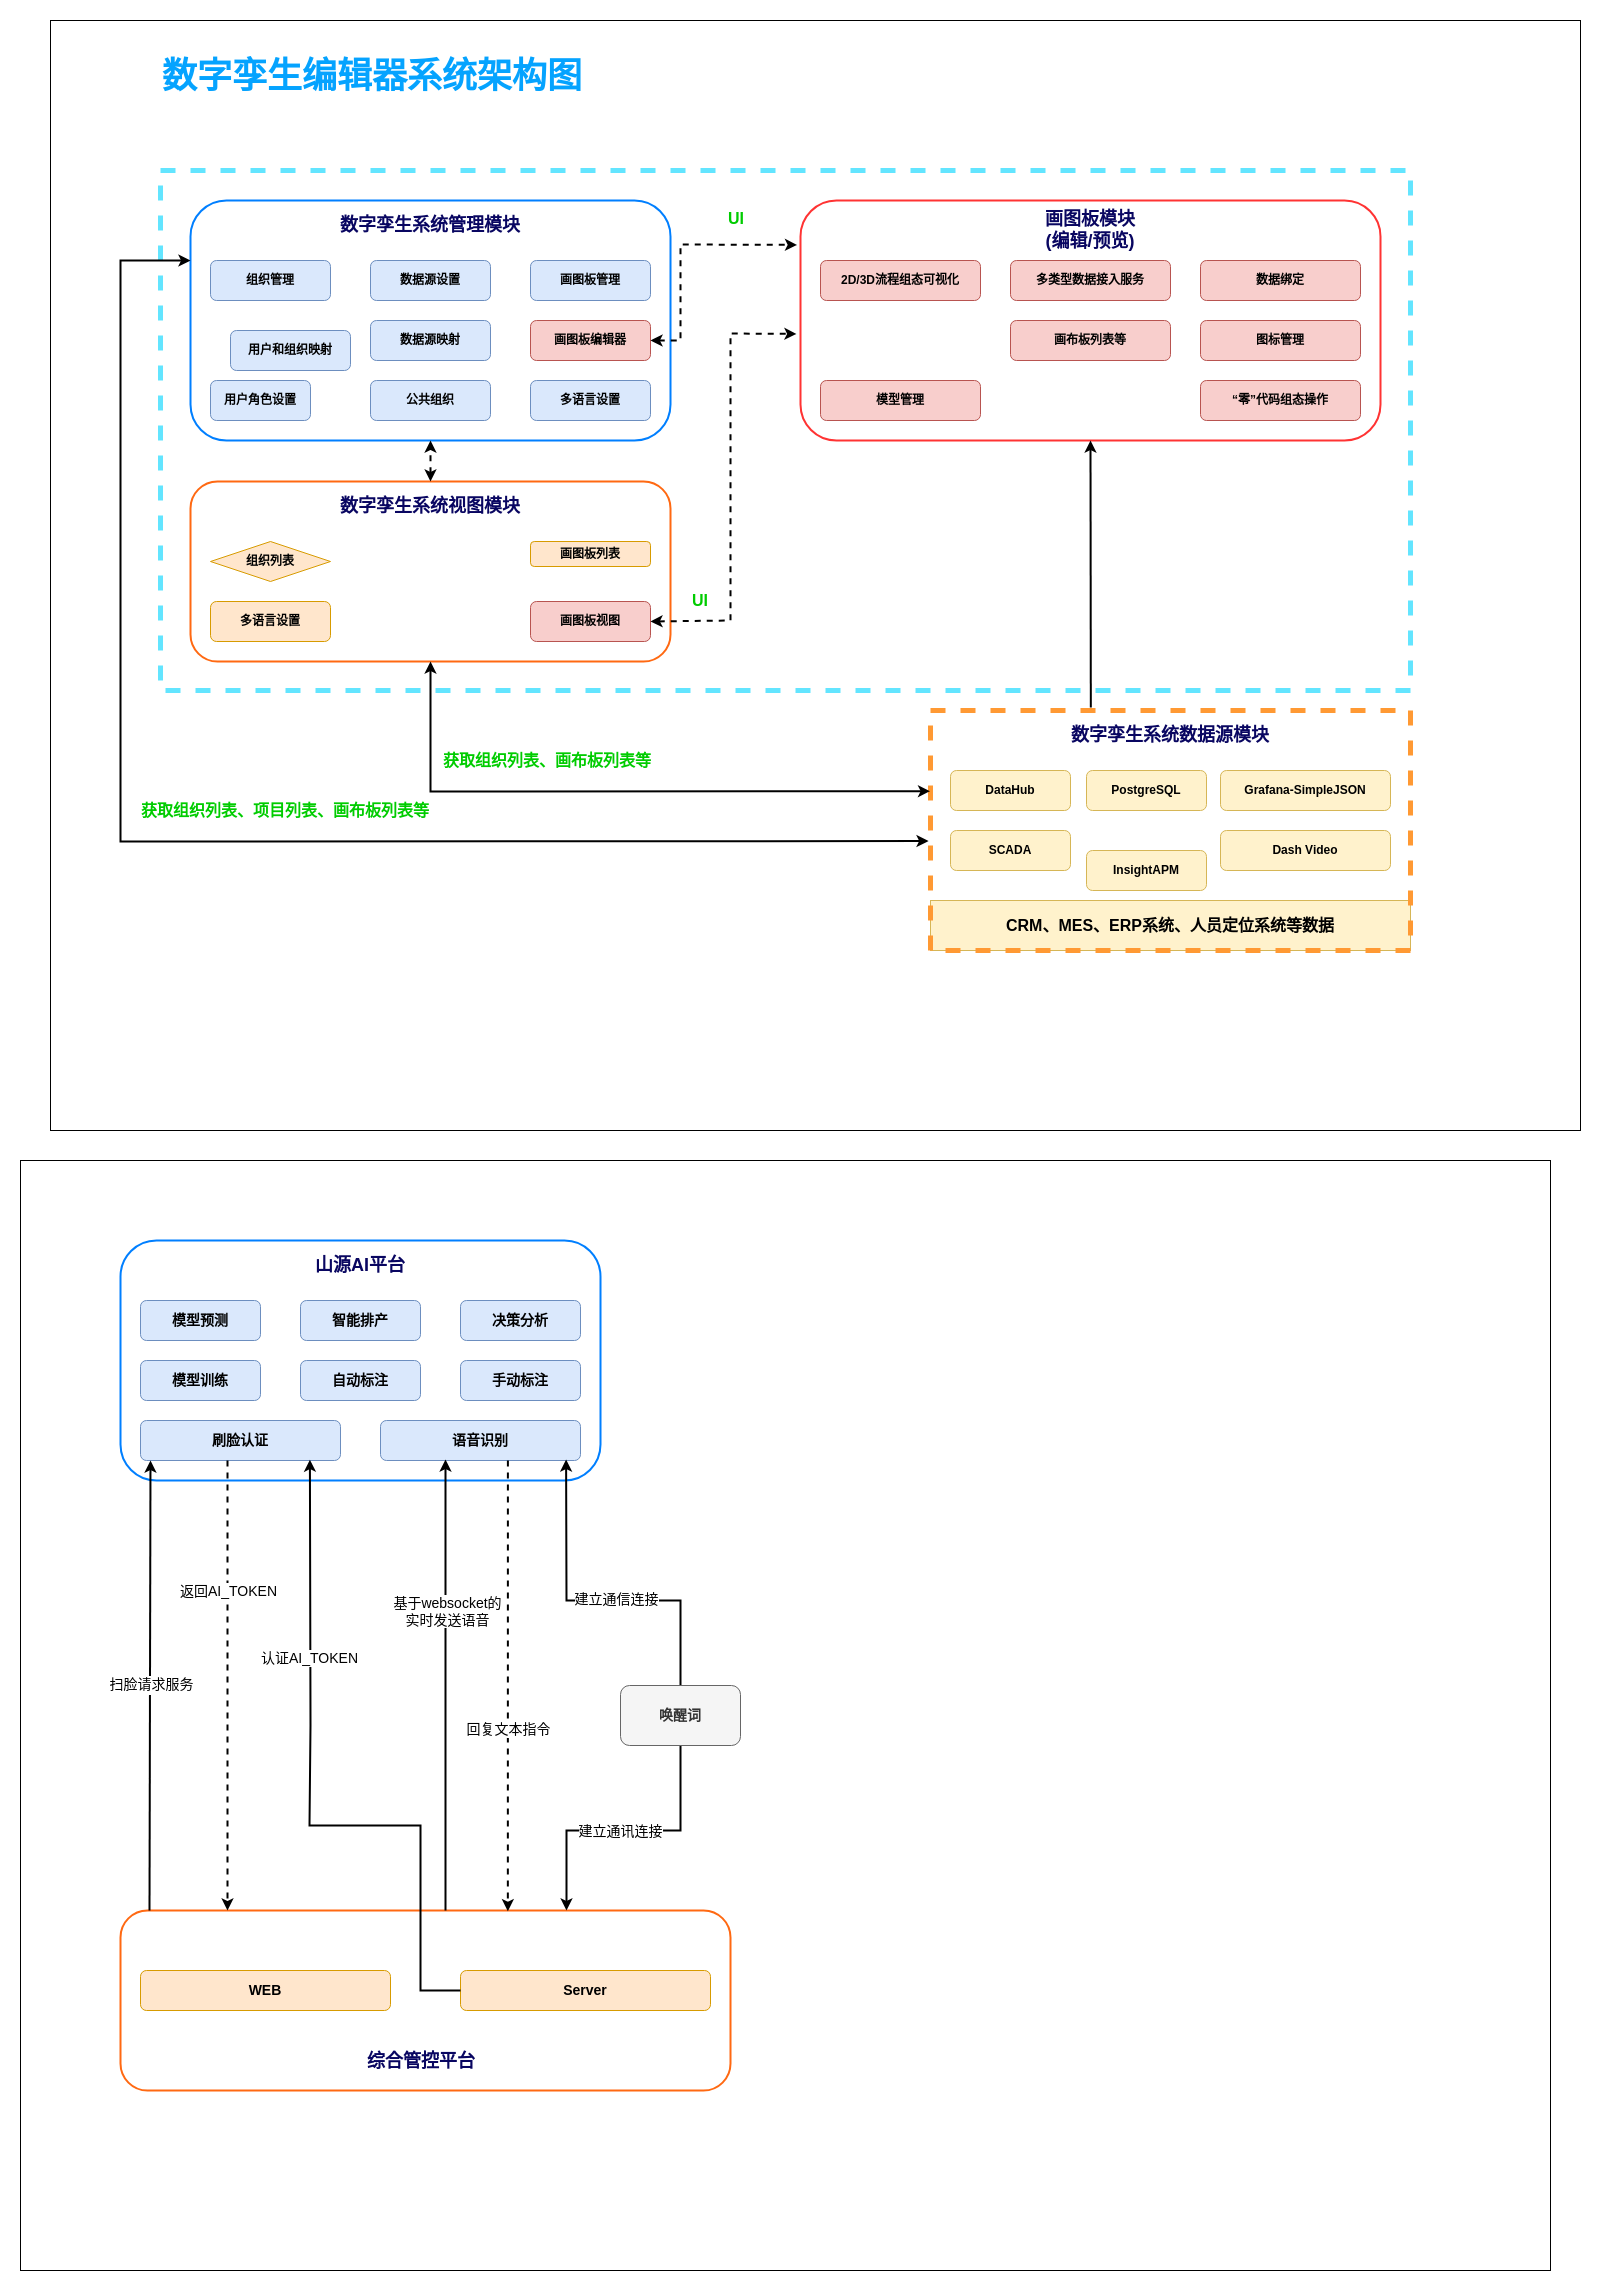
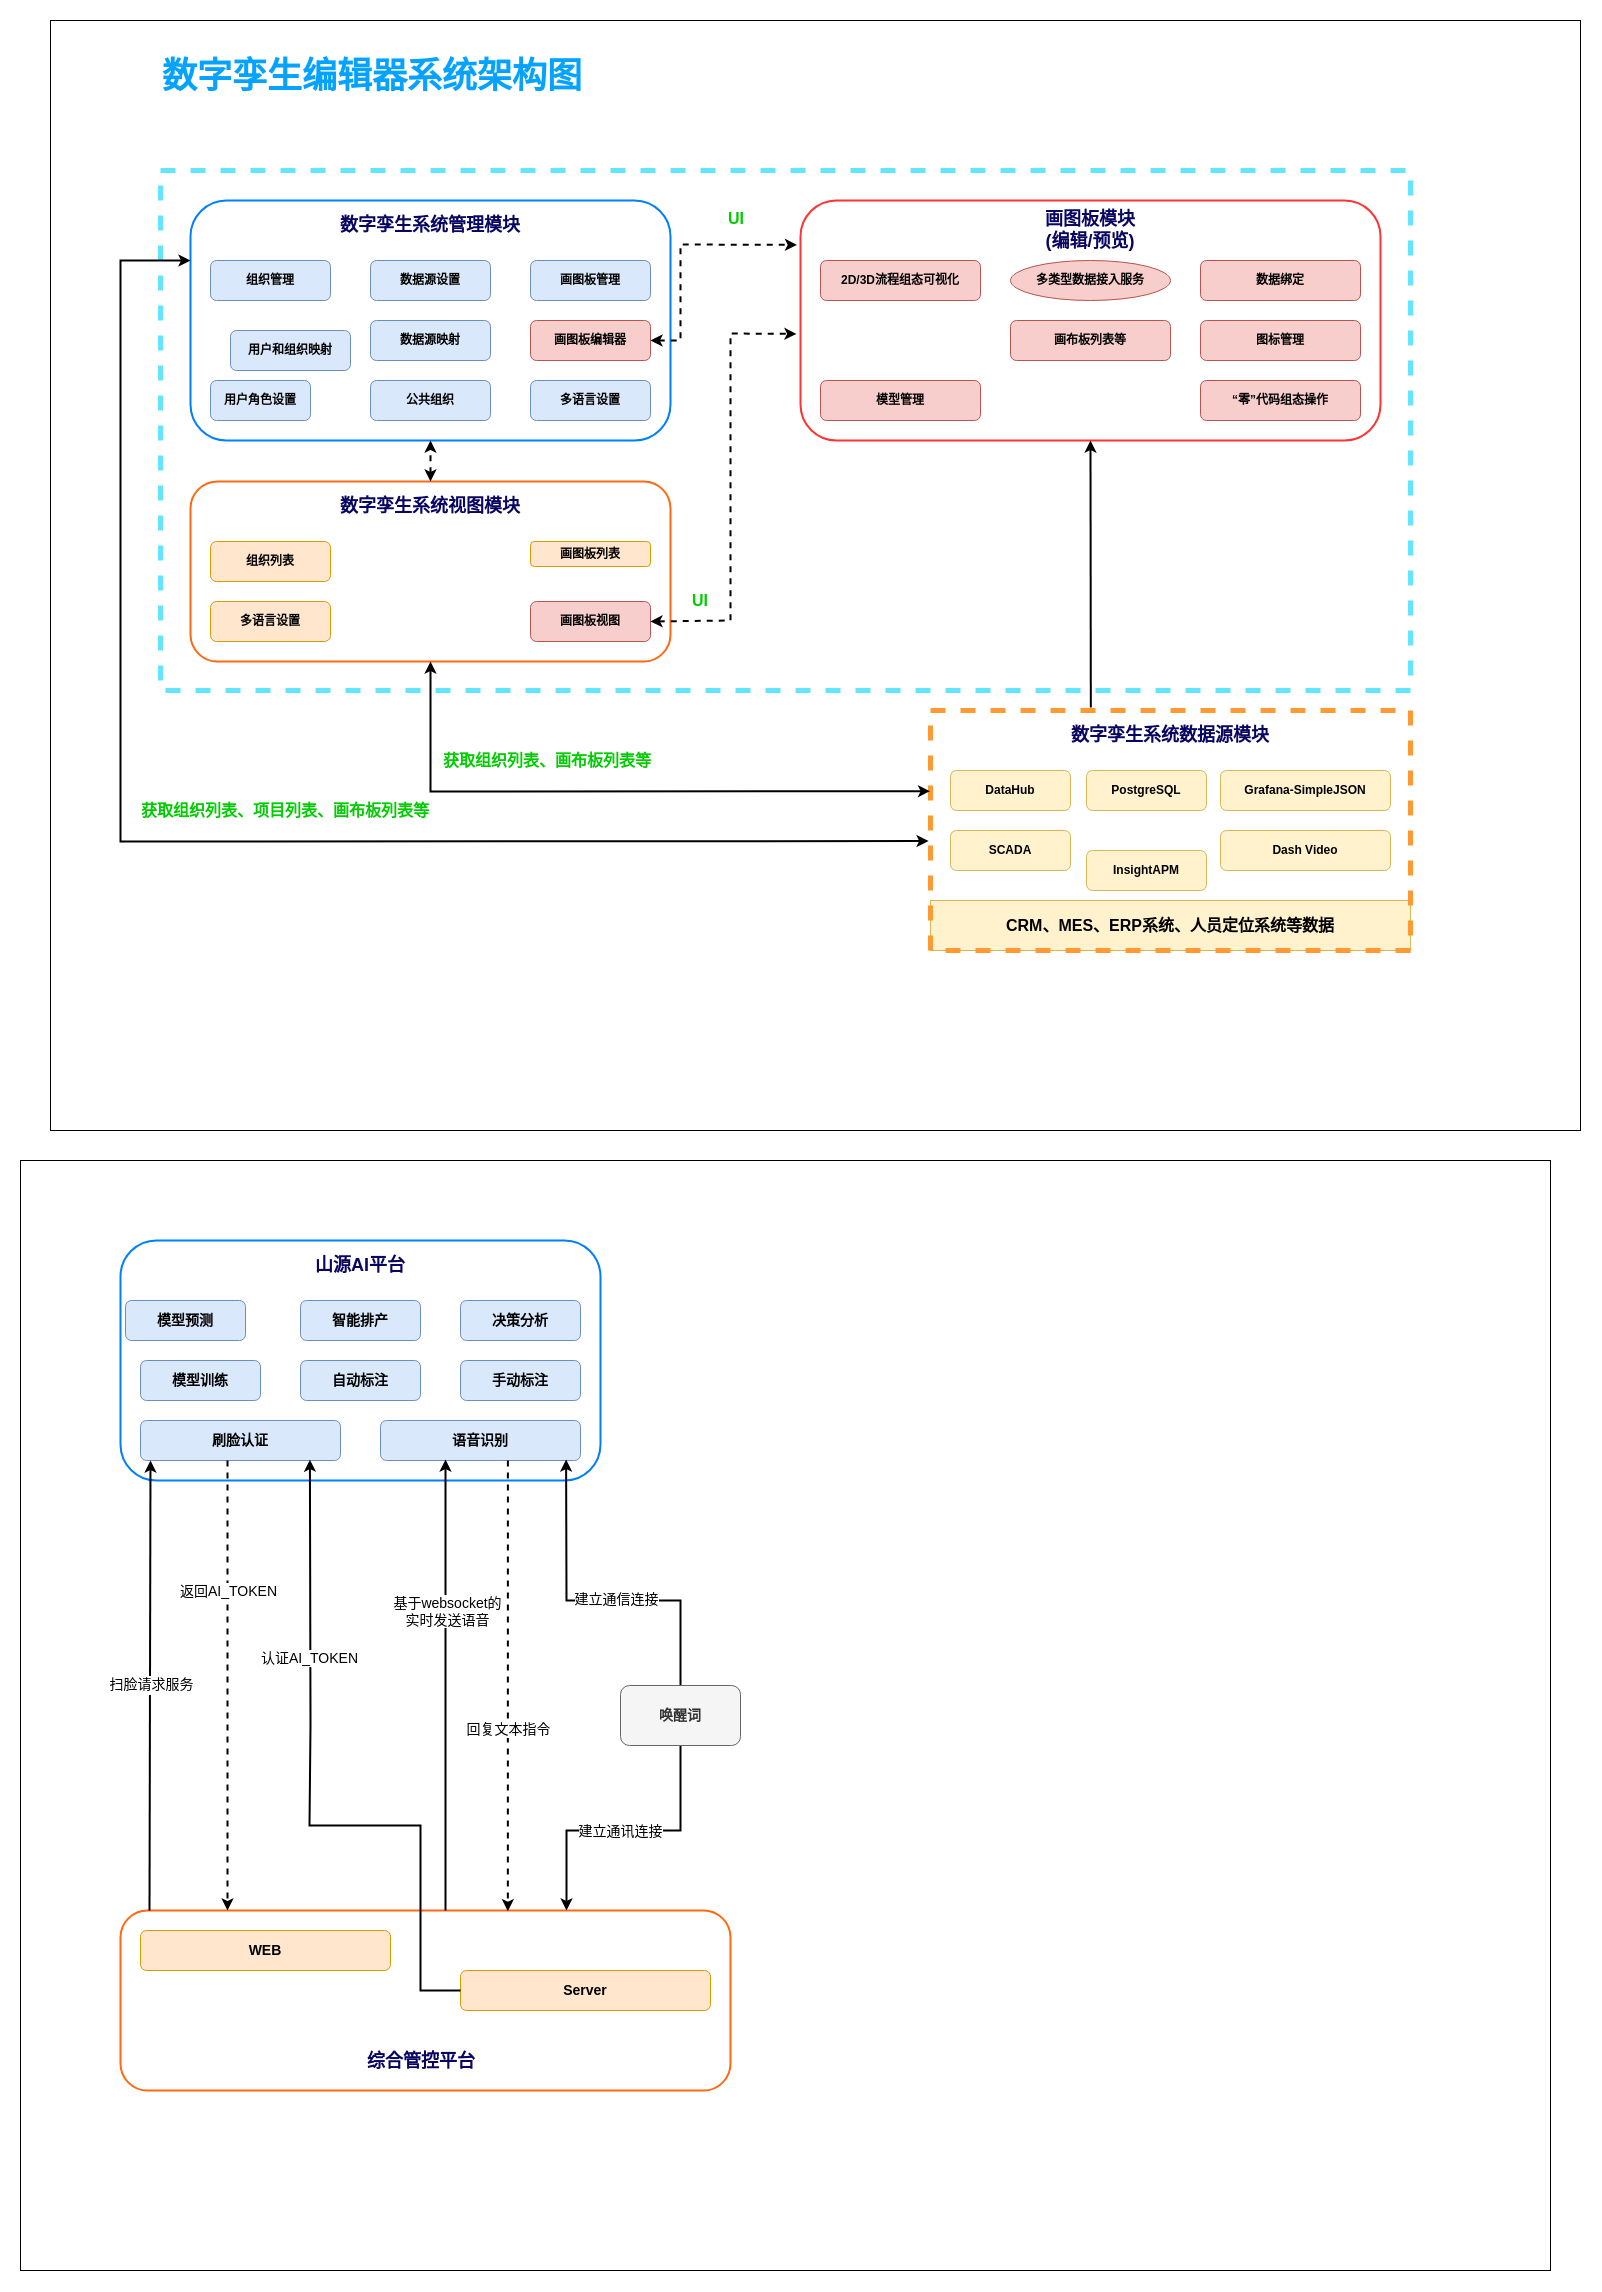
node "多类型数据接入服务": shape rounded rectangle -> ellipse
node "组织列表": shape diamond -> rounded rectangle
node "模型预测": moved (201, 1321) -> (186, 1321)
node "WEB": moved (266, 1991) -> (266, 1951)
